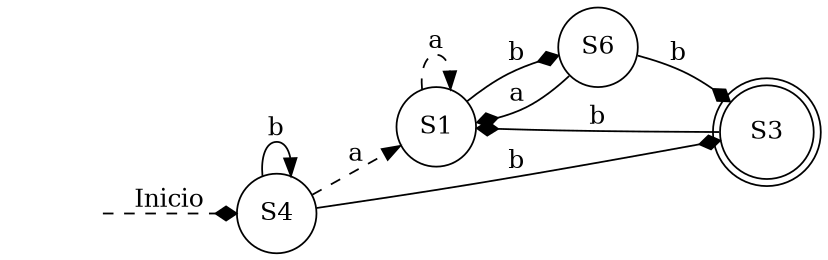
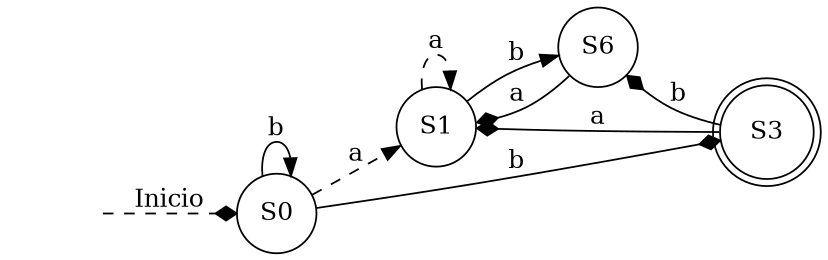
edge "S6" -> "S3": reversed
edge "S1" -> "S6": arrowhead diamond -> normal
edge "S3" -> "S1": label "b" -> "a"
node "S4": label "S4" -> "S0"
